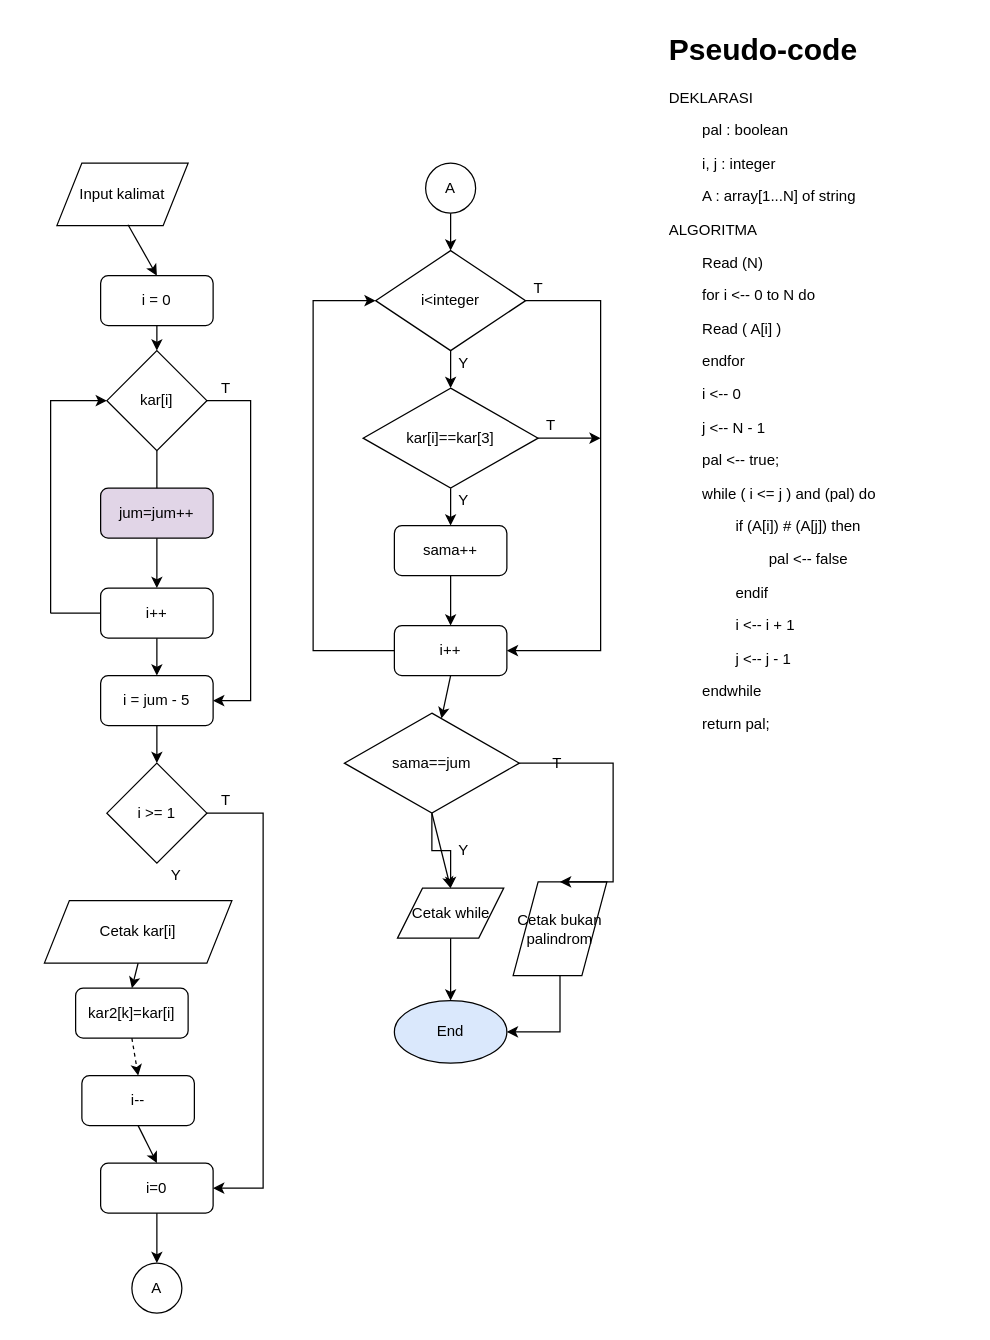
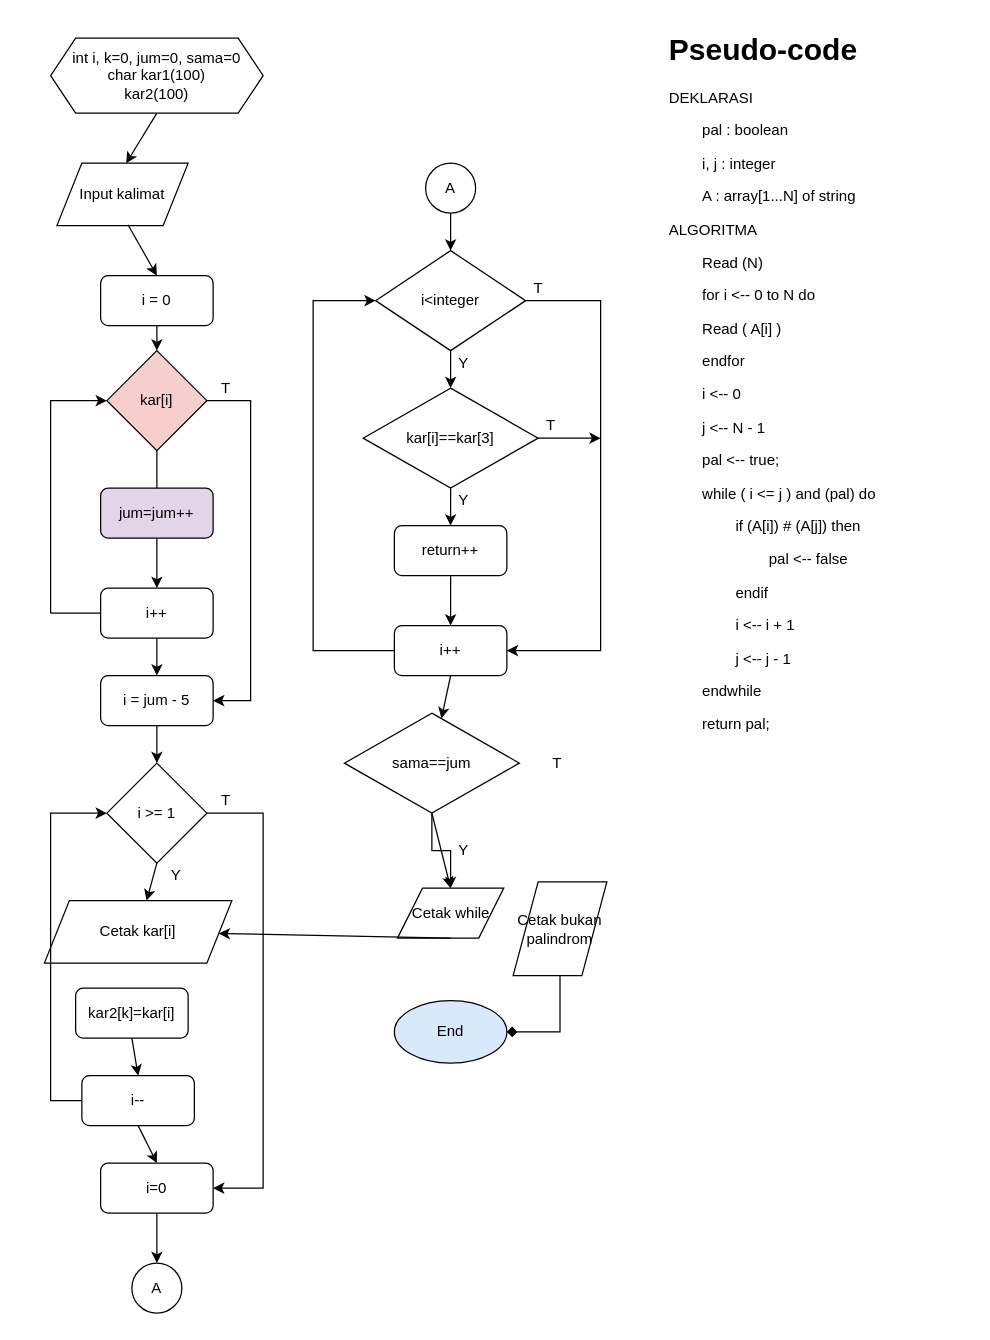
node "int i, k=0, jum=0, sama=0char kar1(100)kar2(100)": added
edge "int i, k=0, jum=0, sama=0char kar1(100)kar2(100)" -> "Input kalimat": added
node "kar[i]": fillcolor #ffffff -> #f8cecc
node "sama++": label "sama++" -> "return++"
edge "sama==jum" -> "Cetak bukan palindrom": removed
edge "i >= 1" -> "Cetak kar[i]": added
edge "i--" -> "i >= 1": added
edge "Cetak while" -> "End": now "Cetak while" -> "Cetak kar[i]"
edge "Cetak kar[i]" -> "kar2[k]=kar[i]": removed
edge "Cetak bukan palindrom" -> "End": arrowhead classic -> diamond
edge "kar2[k]=kar[i]" -> "i--": style dashed -> solid
